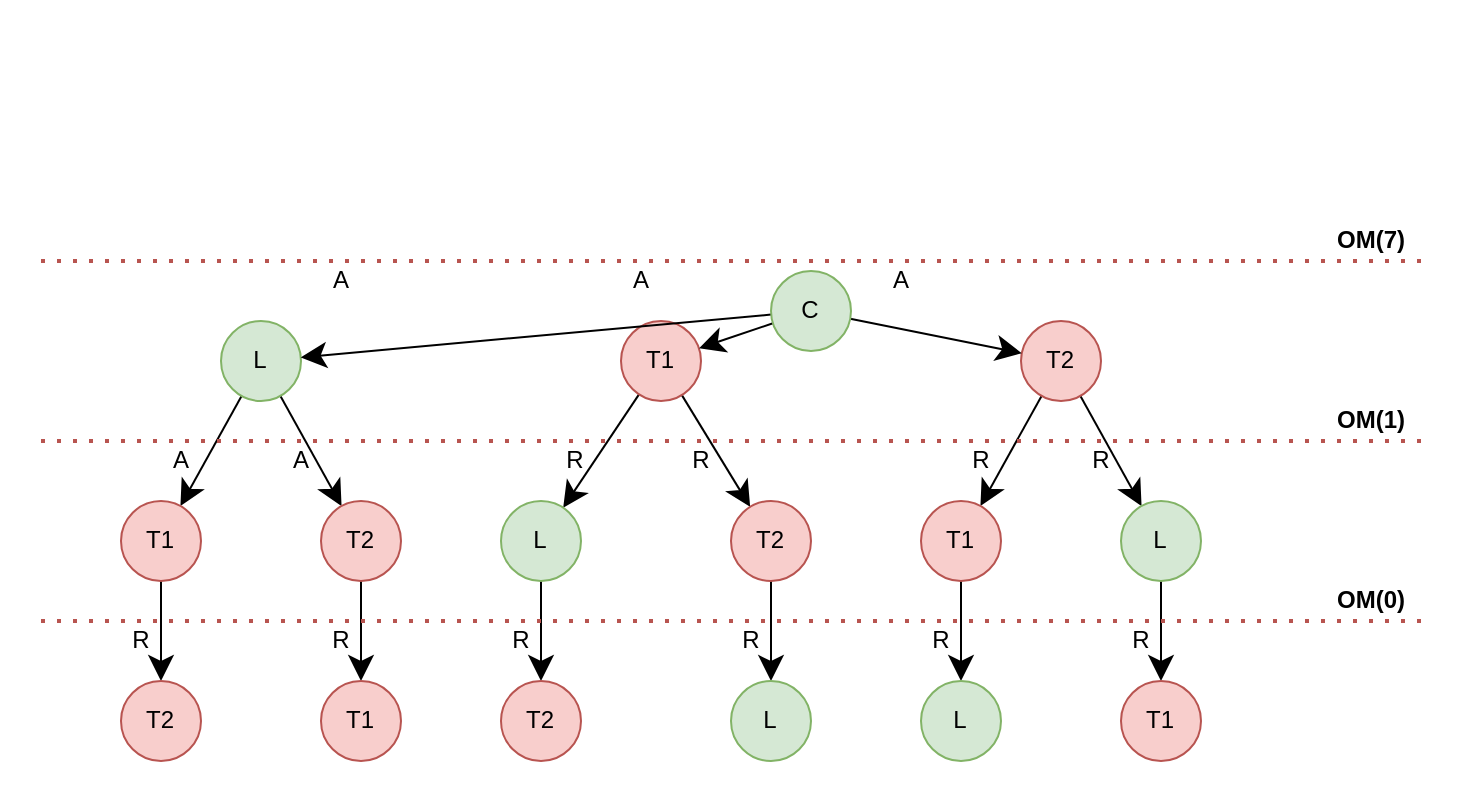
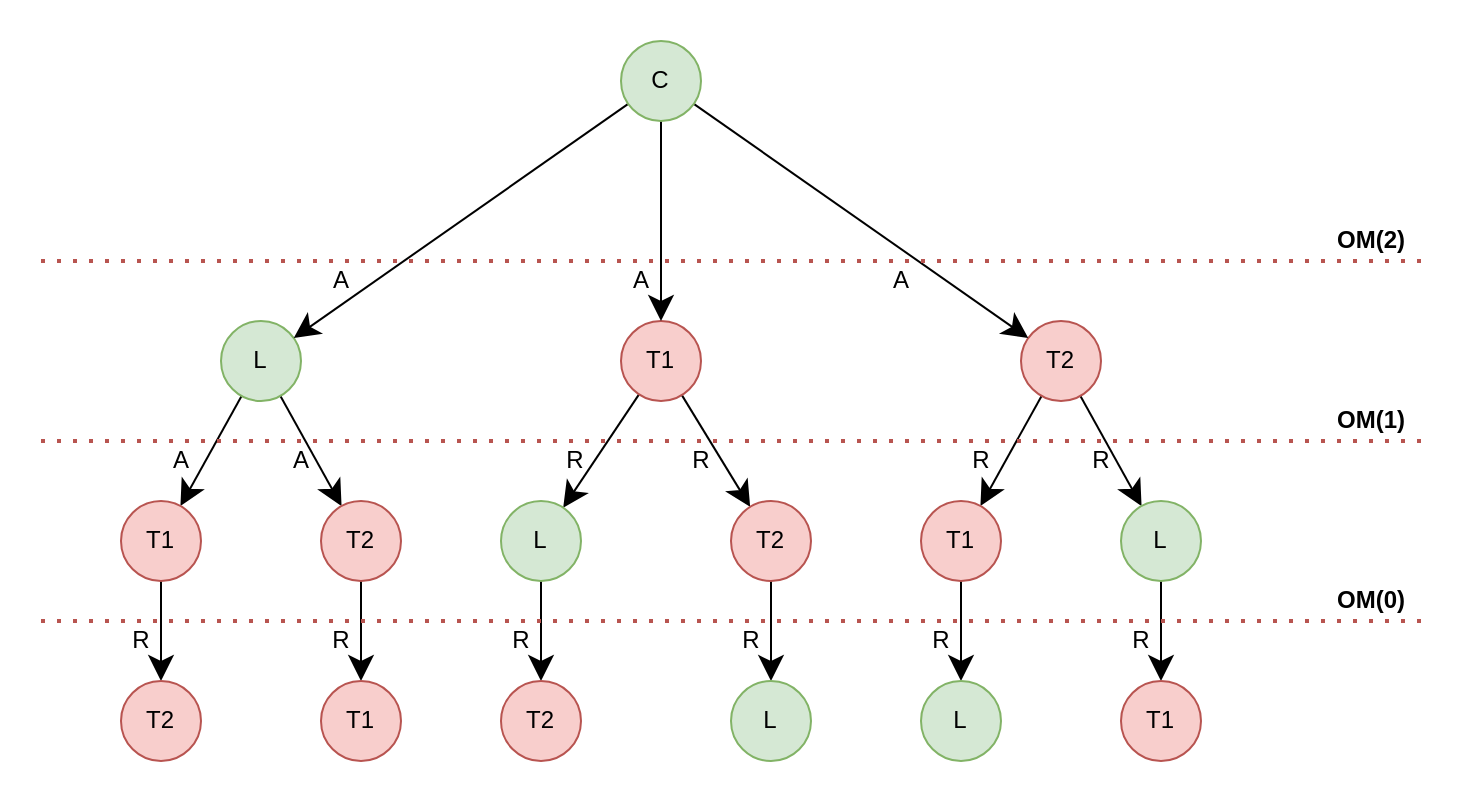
node "OM(7)": label "OM(7)" -> "OM(2)"
node "C": moved (811, 311) -> (661, 81)
